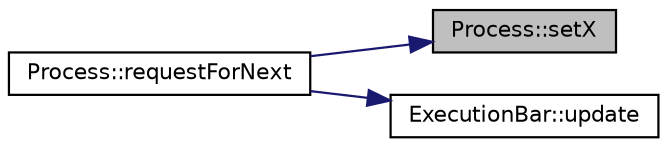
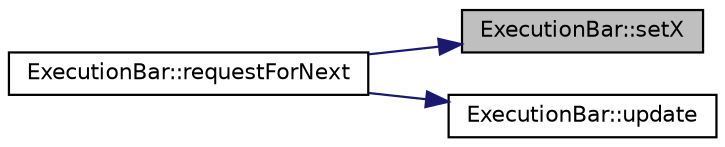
node "Process::setX": label "Process::setX" -> "ExecutionBar::setX"
node "Process::requestForNext": label "Process::requestForNext" -> "ExecutionBar::requestForNext"
